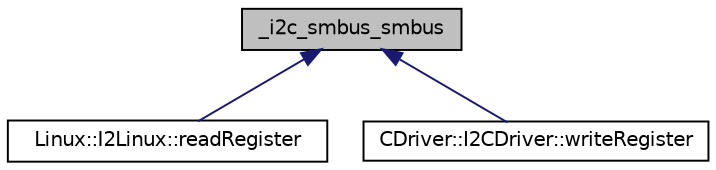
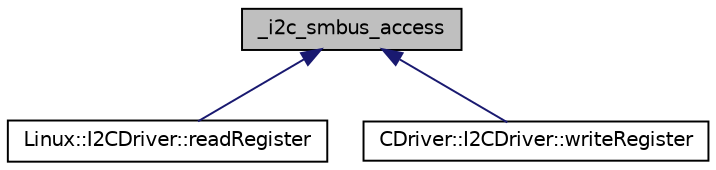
node "_i2c_smbus_smbus": label "_i2c_smbus_smbus" -> "_i2c_smbus_access"
node "Linux::I2Linux::readRegister": label "Linux::I2Linux::readRegister" -> "Linux::I2CDriver::readRegister"
